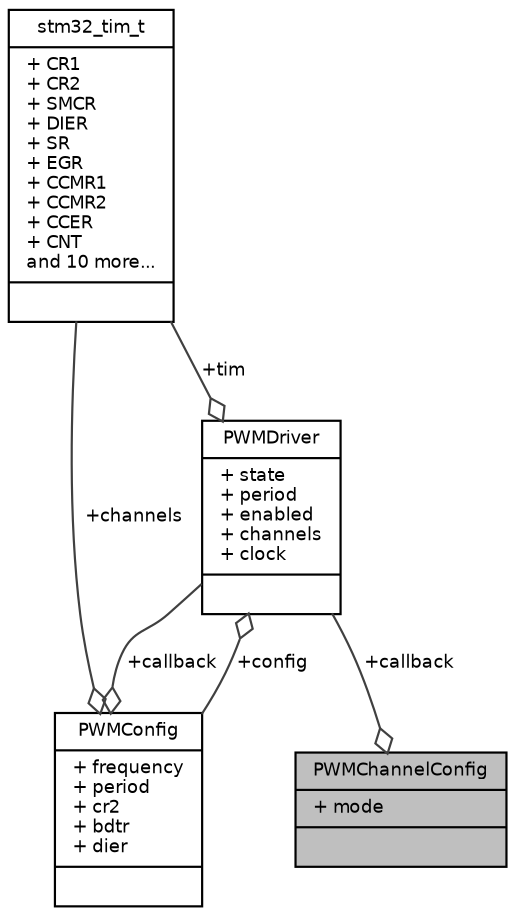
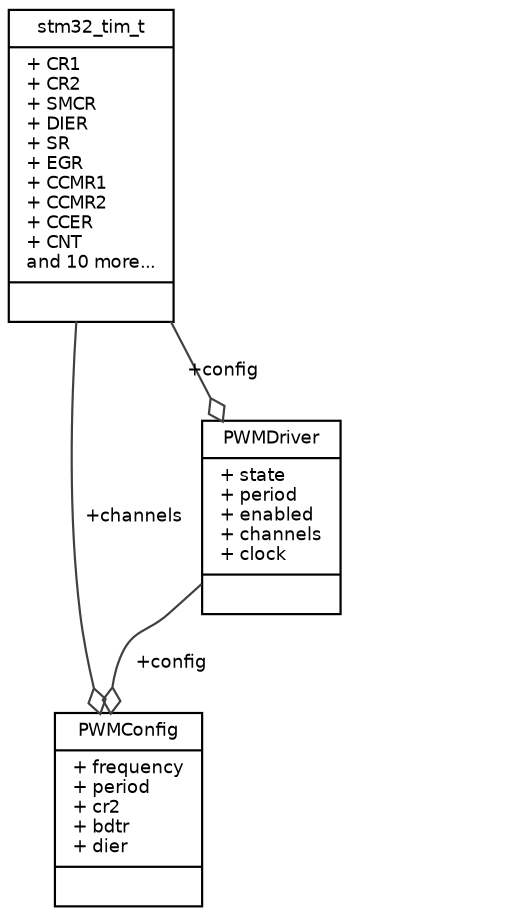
edge "stm32_tim_t" -> "PWMDriver": label " +tim" -> " +config"
edge "PWMDriver" -> "PWMConfig": label " +callback" -> " +config"
edge "PWMConfig" -> "PWMDriver": removed, label "+config"
node "PWMChannelConfig": removed
